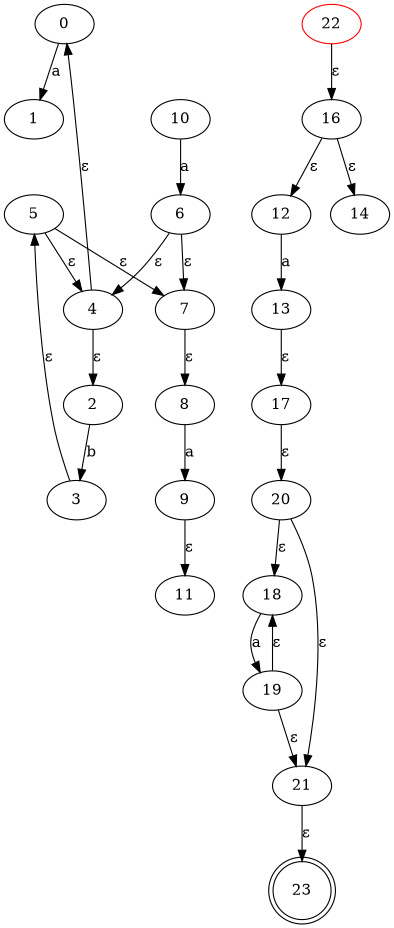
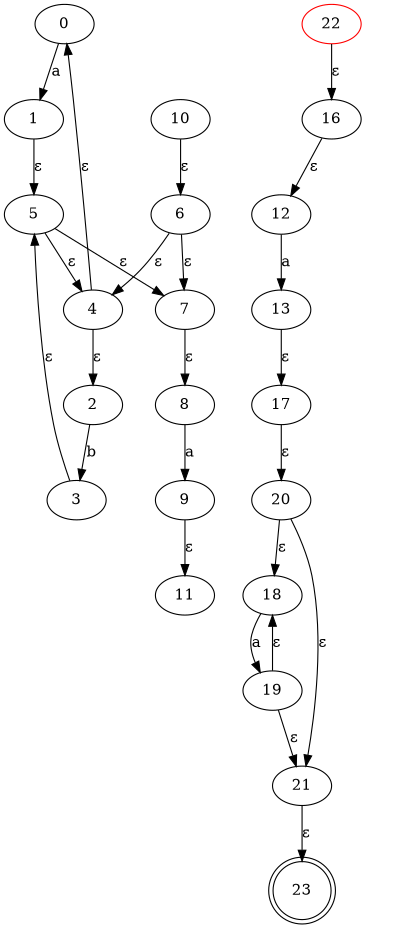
edge "1" -> "5": added, label "ε"
edge "10" -> "6": label "a" -> "ε"
node "14": removed
